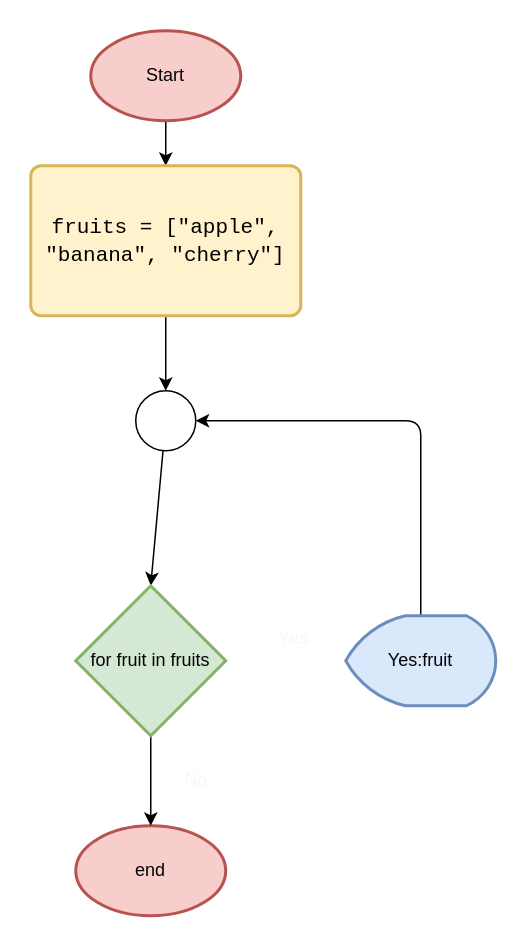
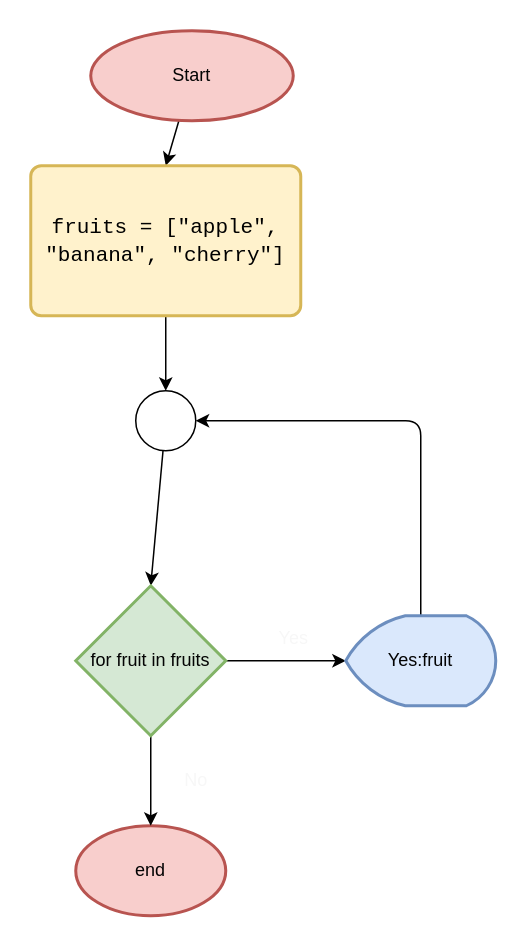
node "Start": size 150x90 -> 203x90
edge "for fruit in fruits" -> "Yes:fruit": added
